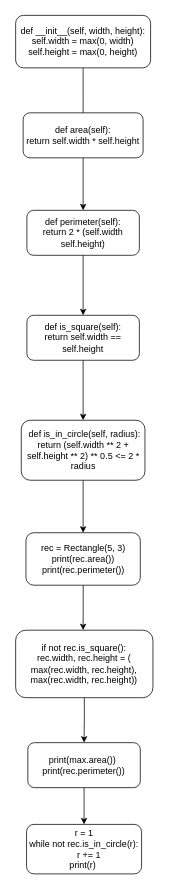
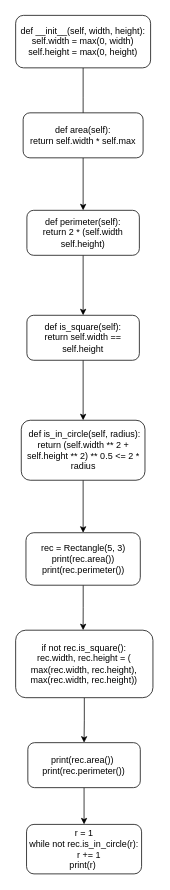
node "def area(self): return self.width * self.height": label "def area(self): return self.width * self.height" -> "def area(self): return self.width * self.max"
node "print(max.area()) print(rec.perimeter())": label "print(max.area()) print(rec.perimeter())" -> "print(rec.area()) print(rec.perimeter())"
